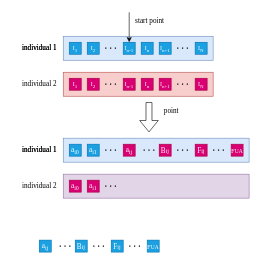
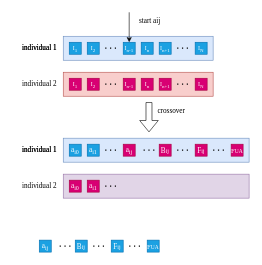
node "start point": label "start point" -> "start aij"
node "point": label "point" -> "crossover"
